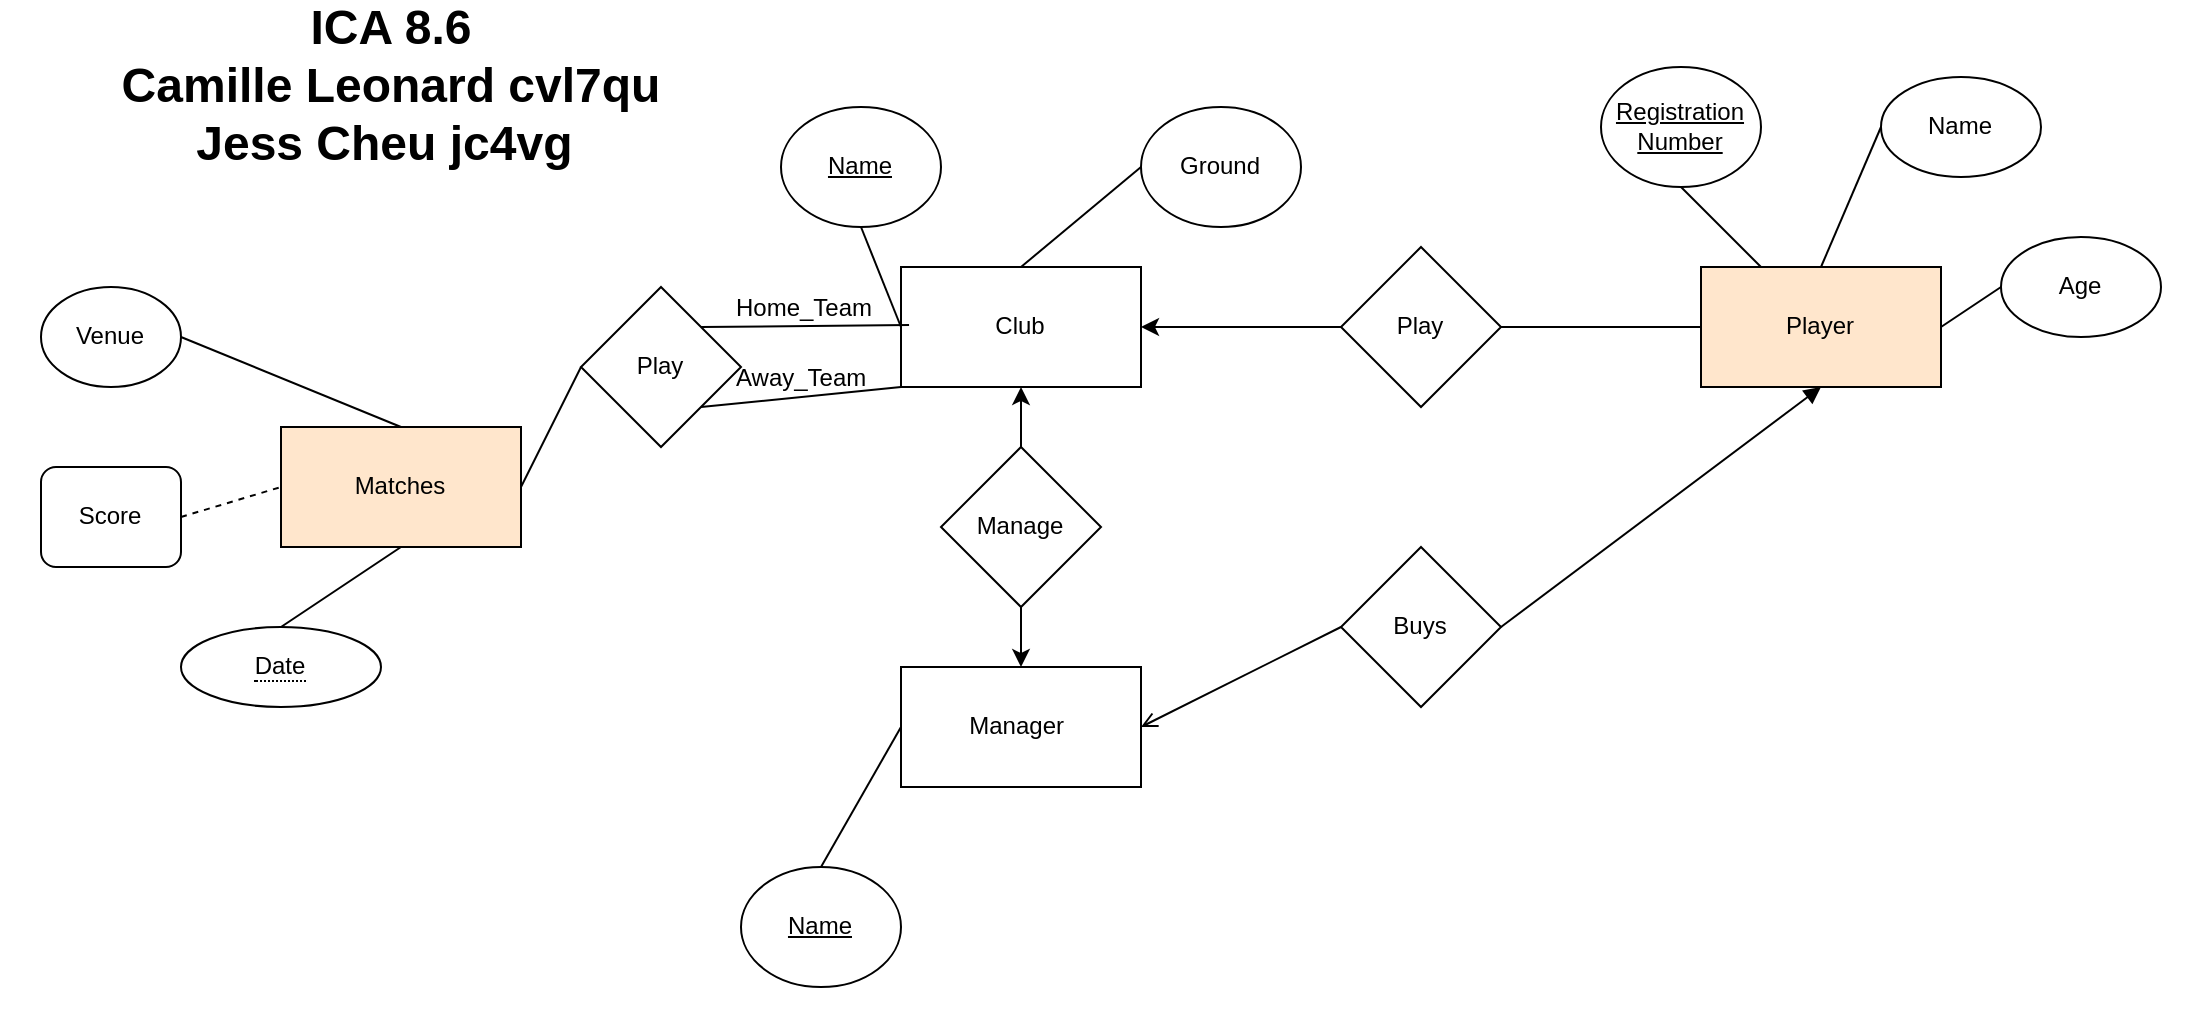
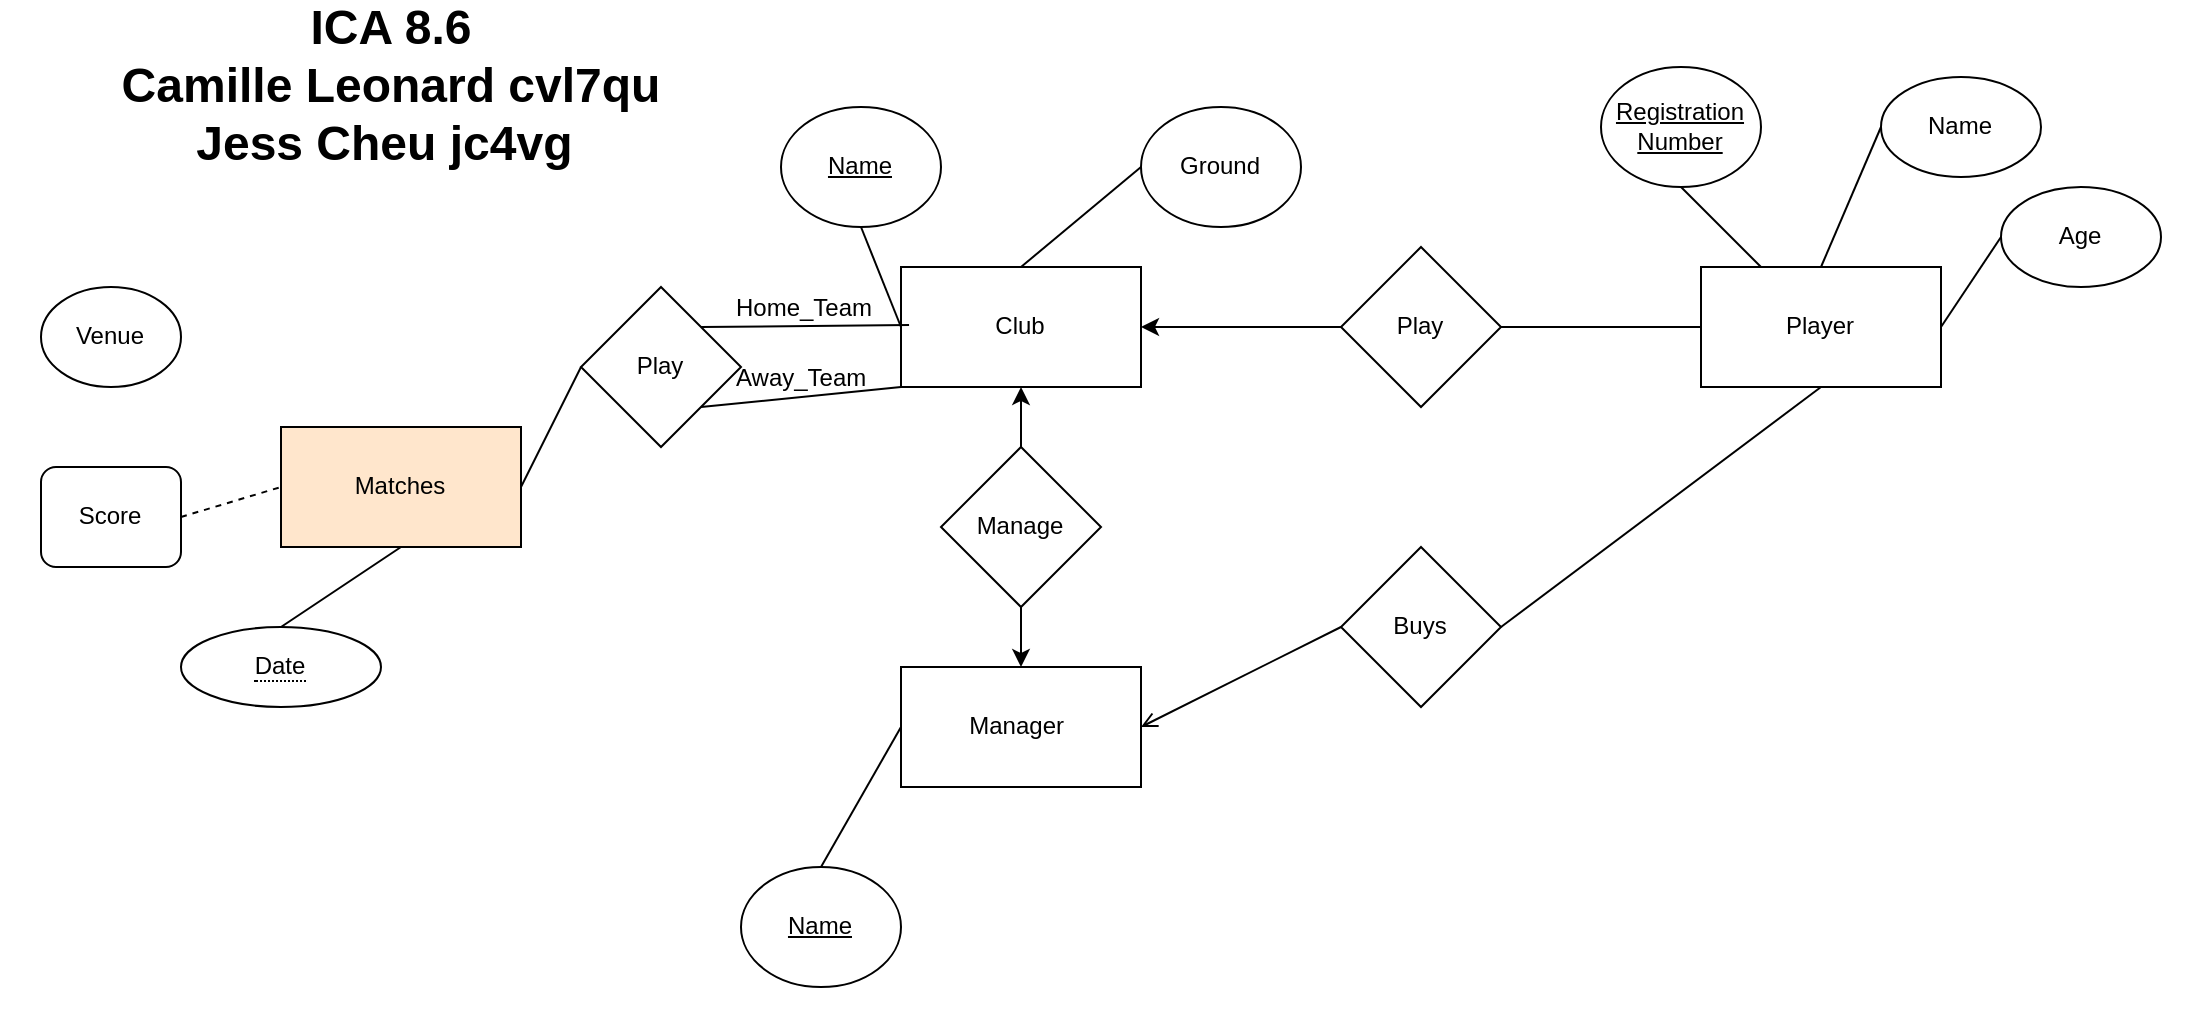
node "Age": moved (2081, 287) -> (2081, 237)
node "Player": fillcolor #ffe6cc -> #ffffff
edge "Venue" -- "Matches": removed
edge "Buys" -> "Player": arrowhead block -> none
